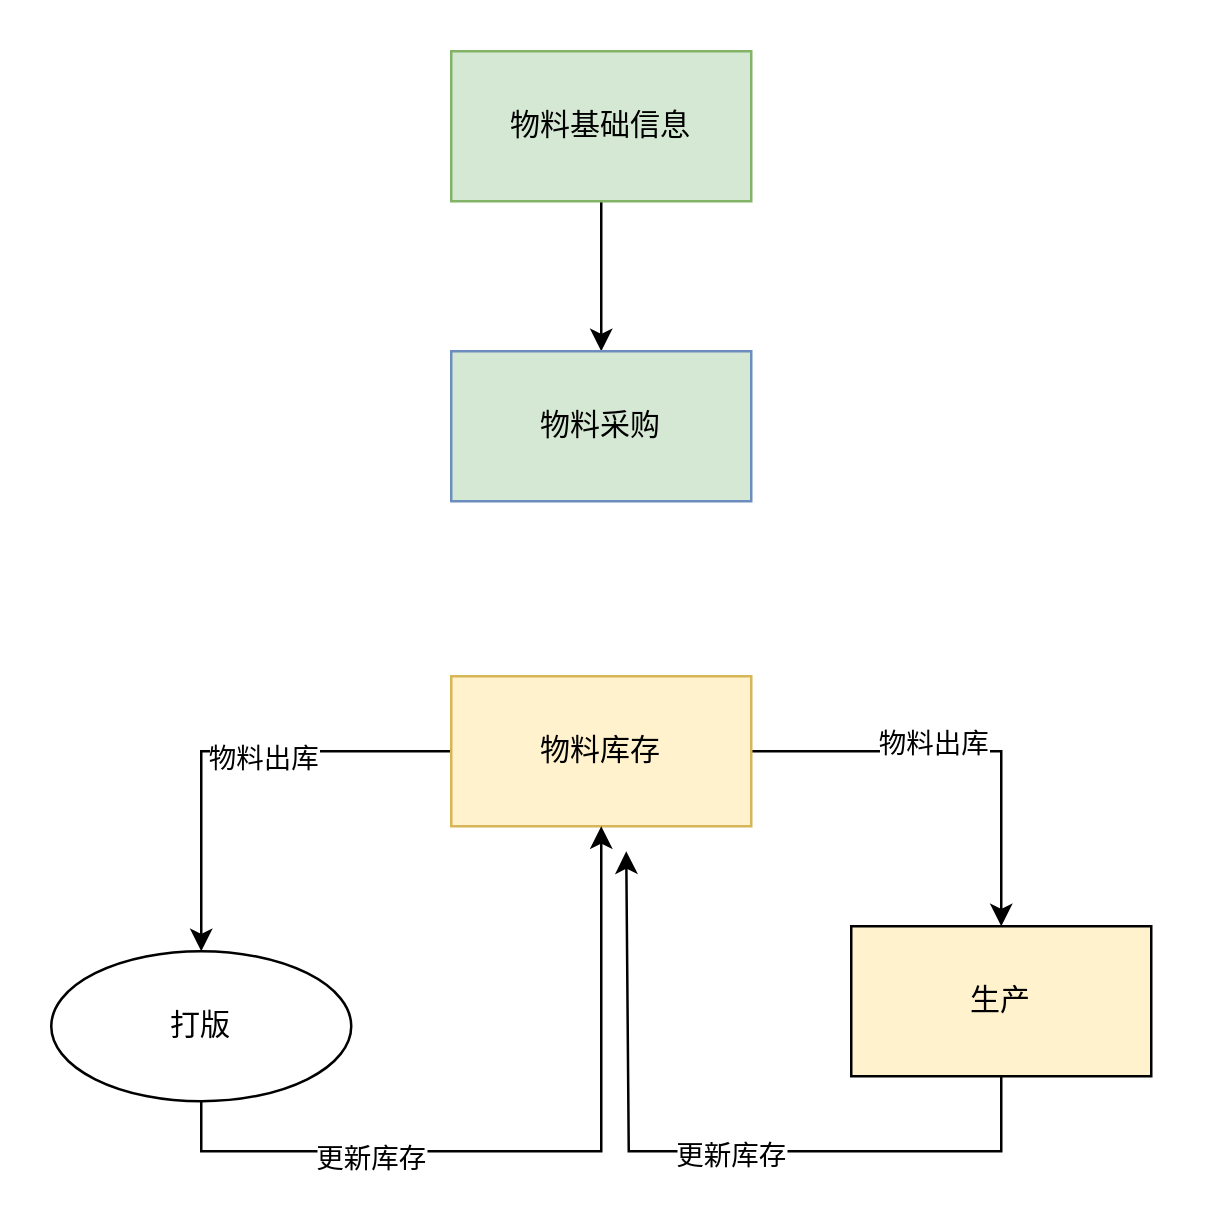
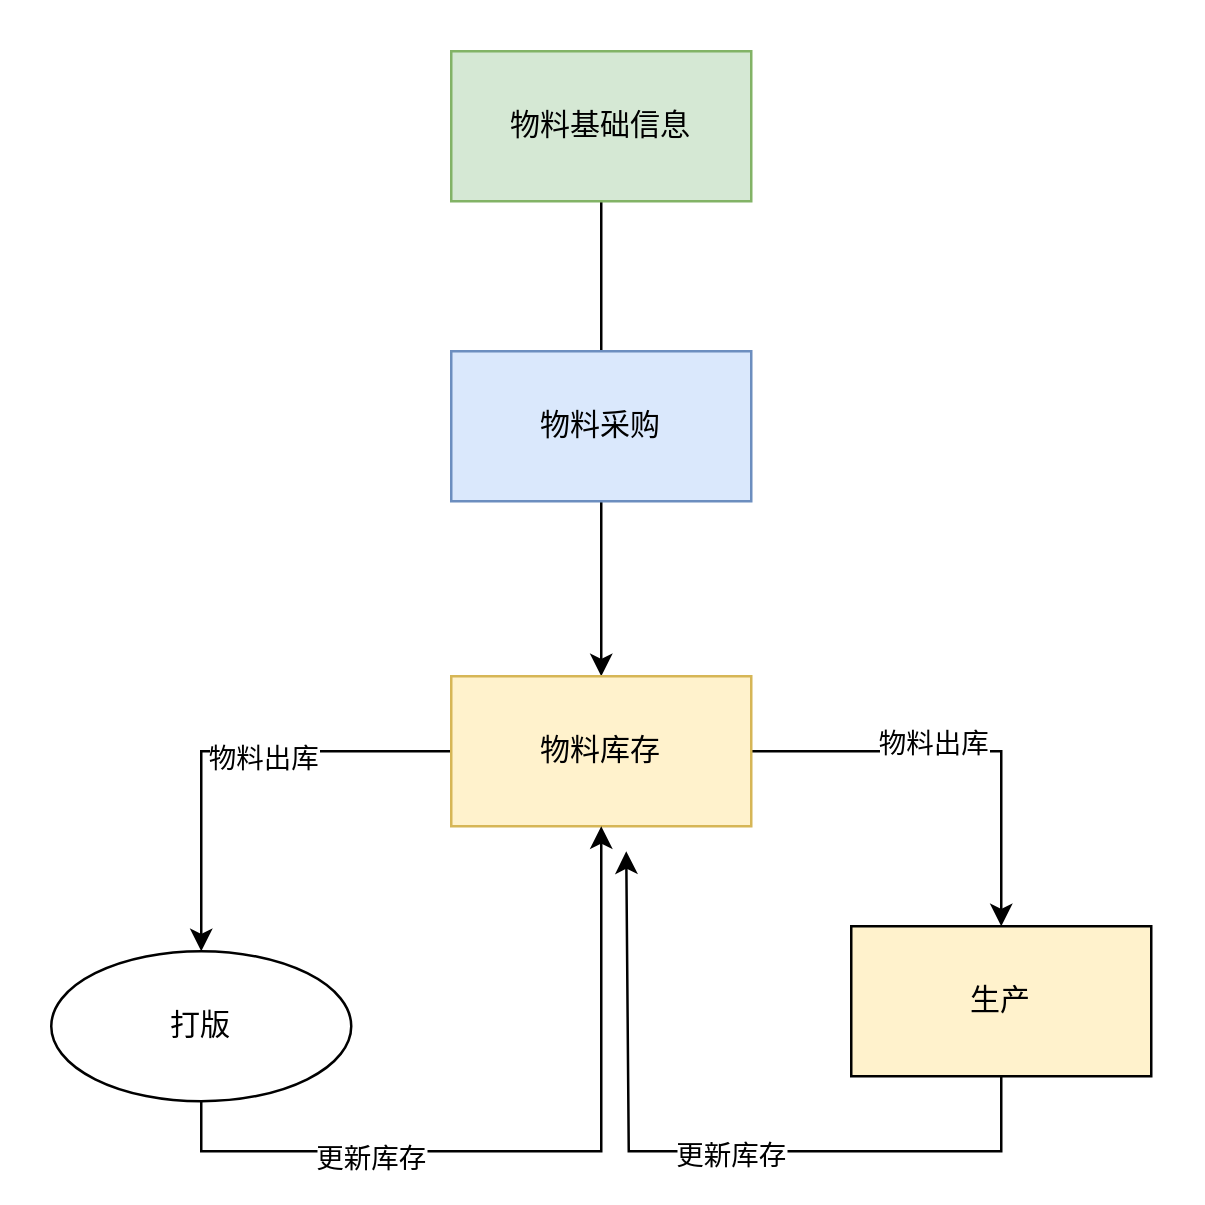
edge "物料基础信息" -> "物料采购": arrowhead classic -> none
node "物料采购": fillcolor #d5e8d4 -> #dae8fc
edge "物料采购" -> "物料库存": added
